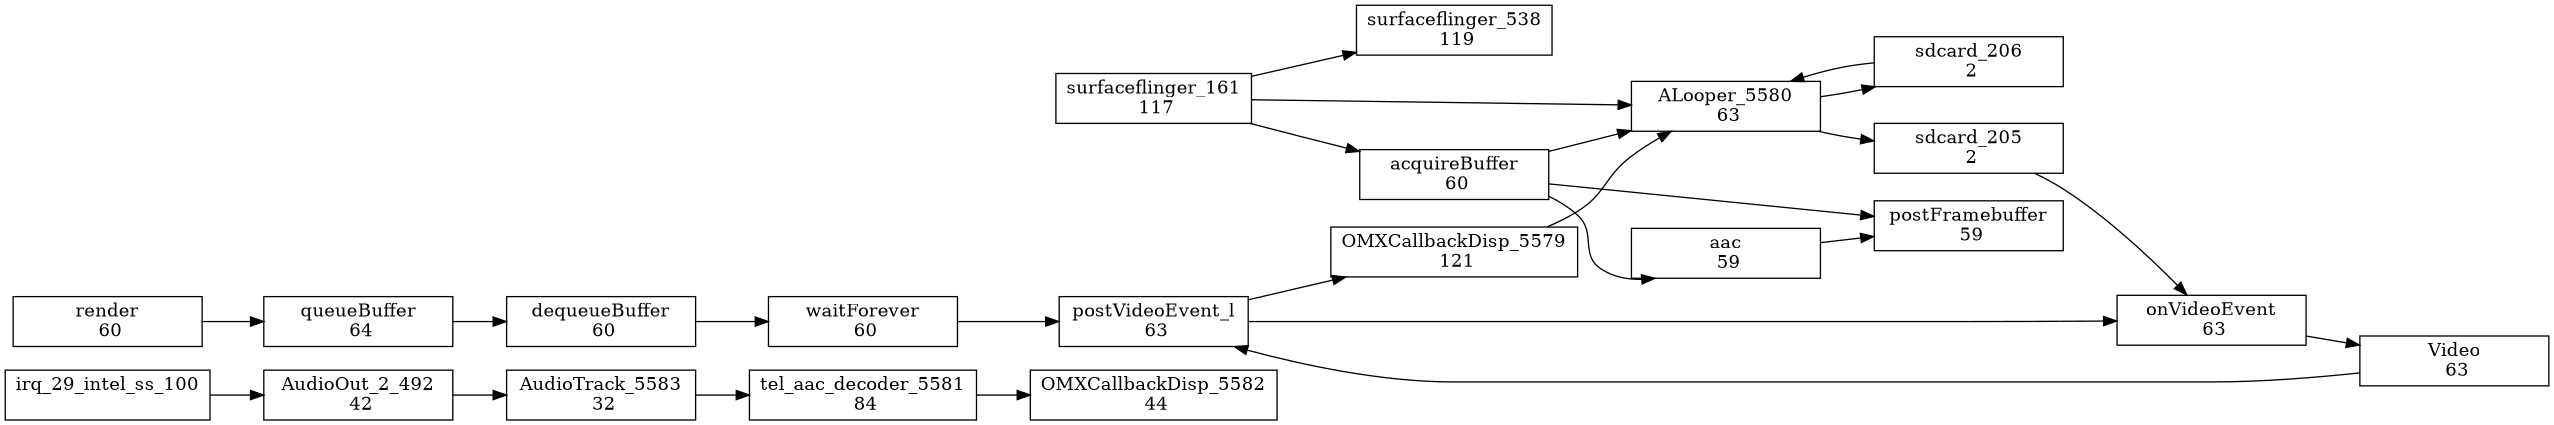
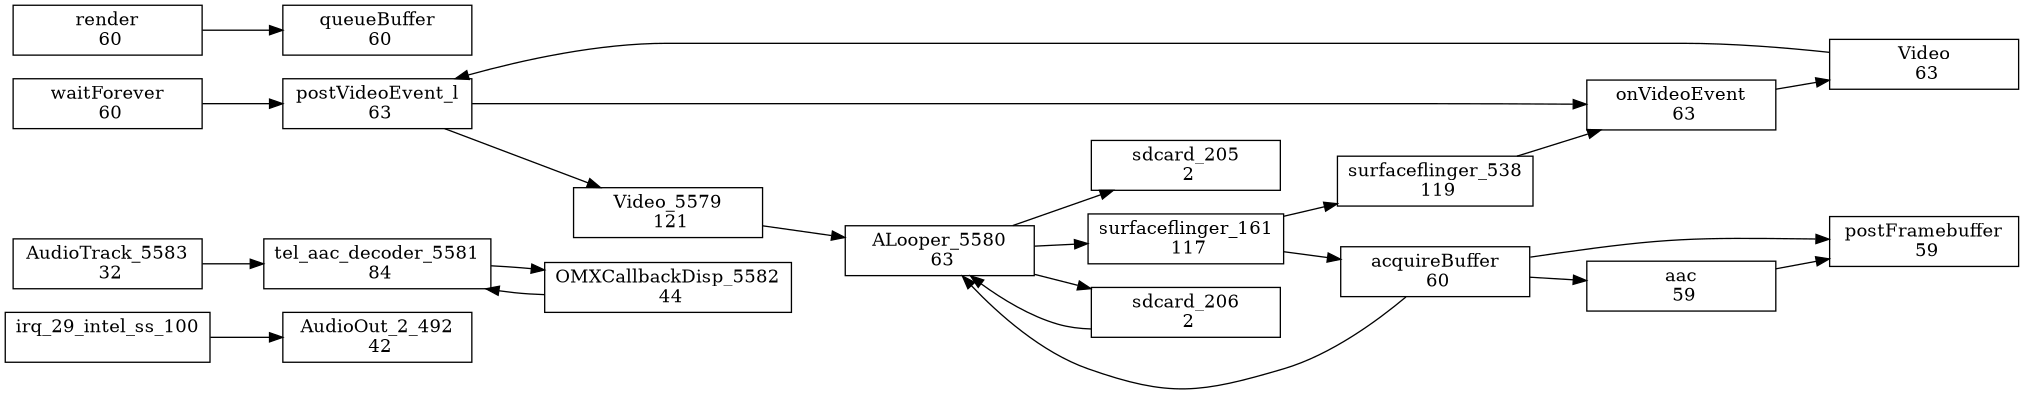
edge "surfaceflinger_161 117" -> "ALooper_5580 63": reversed
edge "sdcard_205 2" -> "onVideoEvent 63": now "surfaceflinger_538 119" -> "onVideoEvent 63"
node "OMXCallbackDisp_5579 121": label "OMXCallbackDisp_5579 121" -> "Video_5579 121"
edge "OMXCallbackDisp_5582 44" -> "tel_aac_decoder_5581 84": added
node "queueBuffer 64": label "queueBuffer 64" -> "queueBuffer 60"
node "dequeueBuffer 60": removed
edge "AudioOut_2_492 42" -> "AudioTrack_5583 32": removed
